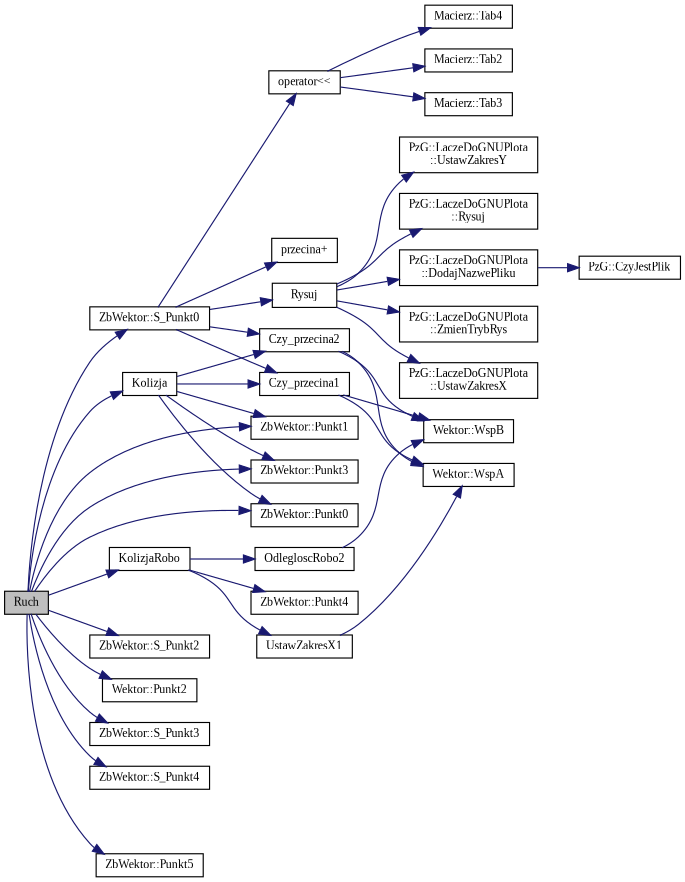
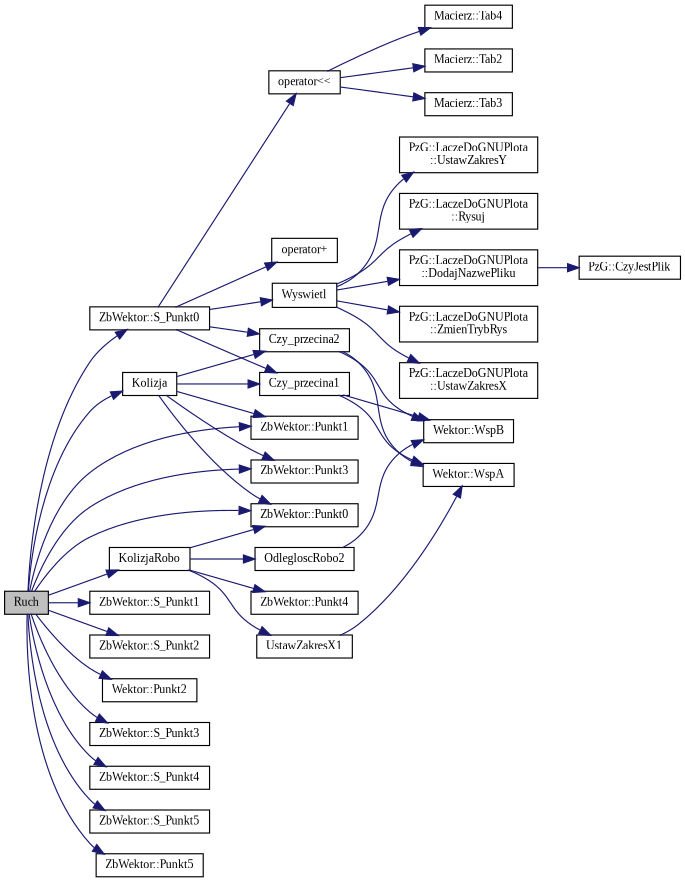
node "przecina+": label "przecina+" -> "operator+"
node "Rysuj": label "Rysuj" -> "Wyswietl"
edge "KolizjaRobo" -> "ZbWektor::Punkt0": added
node "ZbWektor::S_Punkt1": added
node "ZbWektor::S_Punkt5": added
